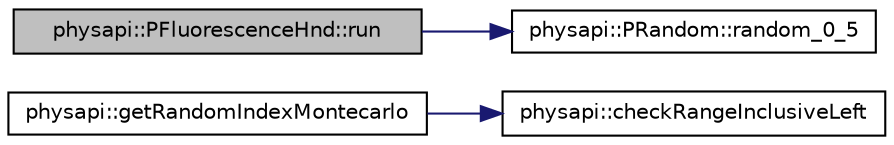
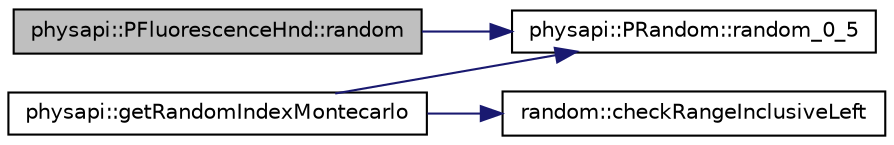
node "physapi::PFluorescenceHnd::run": label "physapi::PFluorescenceHnd::run" -> "physapi::PFluorescenceHnd::random"
edge "physapi::getRandomIndexMontecarlo" -> "physapi::PRandom::random_0_5": added
node "physapi::checkRangeInclusiveLeft": label "physapi::checkRangeInclusiveLeft" -> "random::checkRangeInclusiveLeft"
